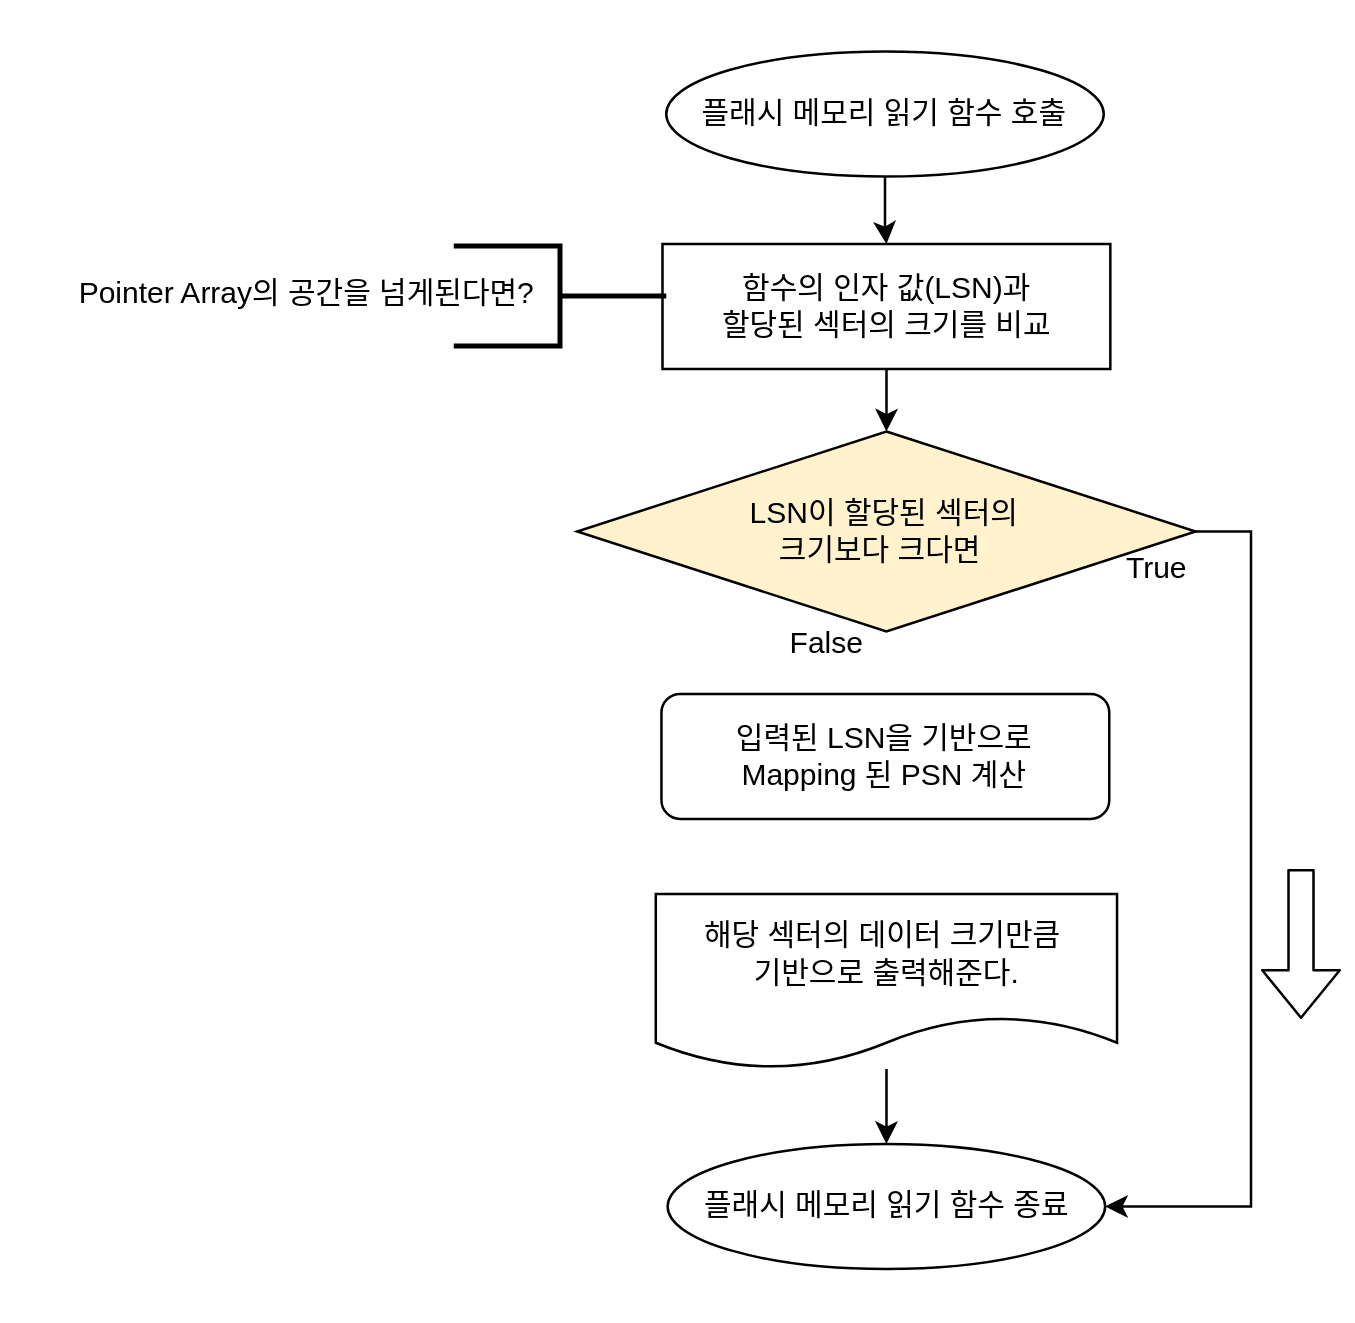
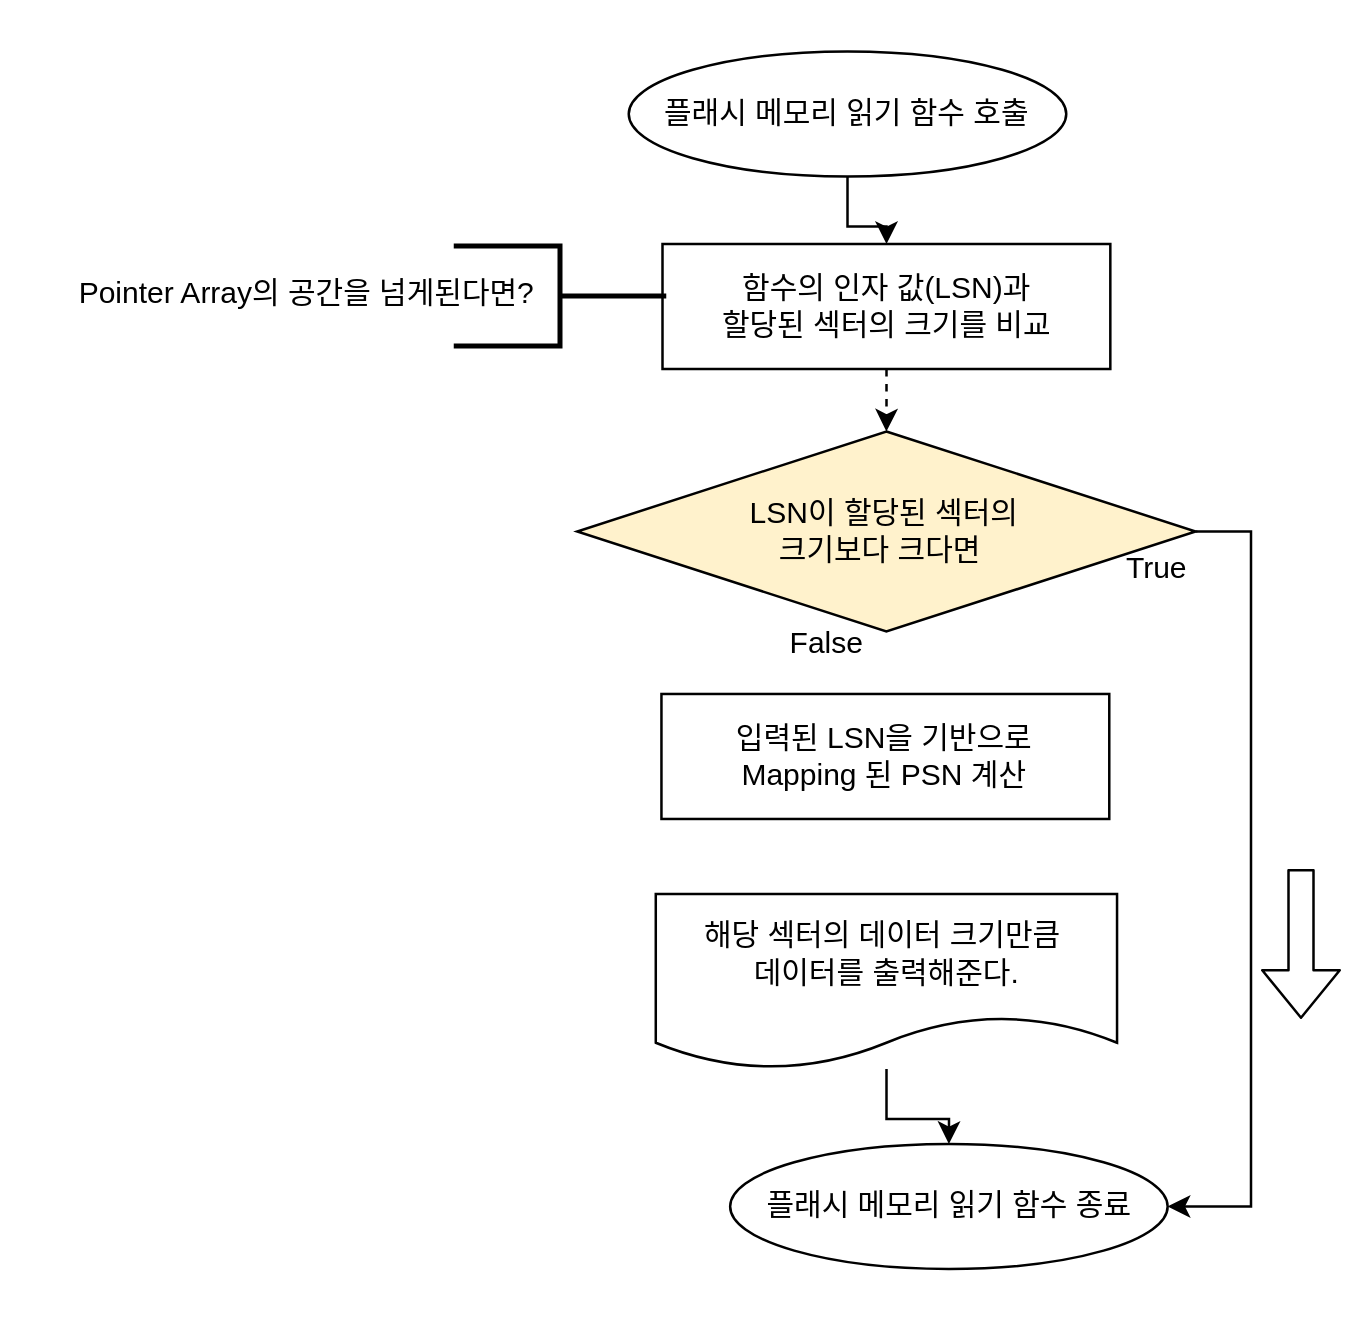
node "플래시 메모리 읽기 함수 호출": moved (885, 114) -> (848, 114)
edge "함수의 인자 값(LSN)과 할당된 섹터의 크기를 비교" -> "LSN이 할당된 섹터의 크기보다 크다면": style solid -> dashed
node "입력된 LSN을 기반으로 Mapping 된 PSN 계산": shape rounded rectangle -> rectangle
node "해당 섹터의 데이터 크기만큼 기반으로 출력해준다.": label "해당 섹터의 데이터 크기만큼 기반으로 출력해준다." -> "해당 섹터의 데이터 크기만큼 데이터를 출력해준다."
node "플래시 메모리 읽기 함수 종료": moved (886, 1206) -> (949, 1206)
